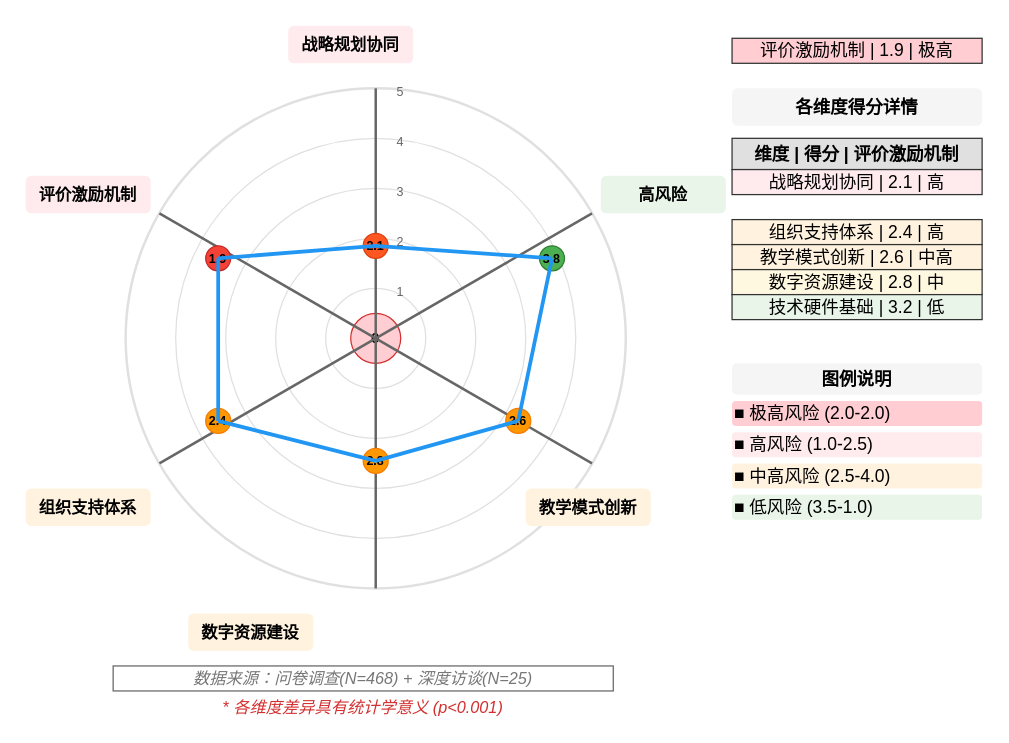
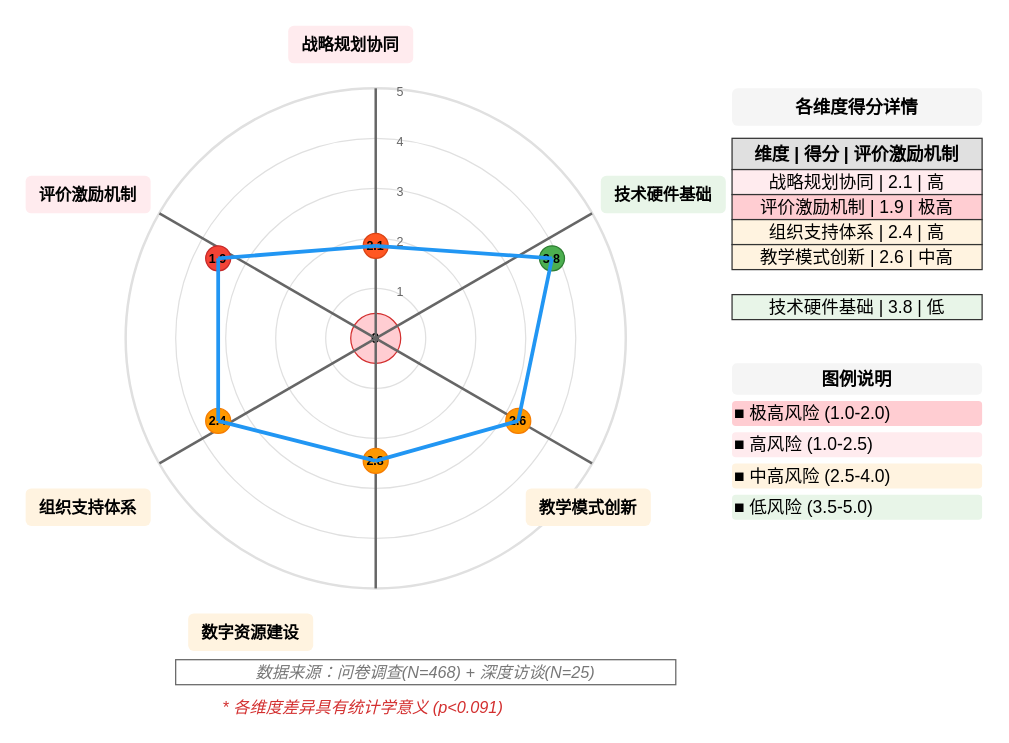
node "评价激励机制 | 1.9 | 极高": moved (857, 51) -> (857, 207)
node "高风险": label "高风险" -> "技术硬件基础"
node "数字资源建设 | 2.8 | 中": removed
node "技术硬件基础 | 3.2 | 低": label "技术硬件基础 | 3.2 | 低" -> "技术硬件基础 | 3.8 | 低"
node "■ 极高风险 (2.0-2.0)": label "■ 极高风险 (2.0-2.0)" -> "■ 极高风险 (1.0-2.0)"
node "■ 低风险 (3.5-1.0)": label "■ 低风险 (3.5-1.0)" -> "■ 低风险 (3.5-5.0)"
node "数据来源：问卷调查(N=468) + 深度访谈(N=25)": moved (363, 678) -> (426, 672)
node "* 各维度差异具有统计学意义 (p<0.001)": label "* 各维度差异具有统计学意义 (p<0.001)" -> "* 各维度差异具有统计学意义 (p<0.091)"
